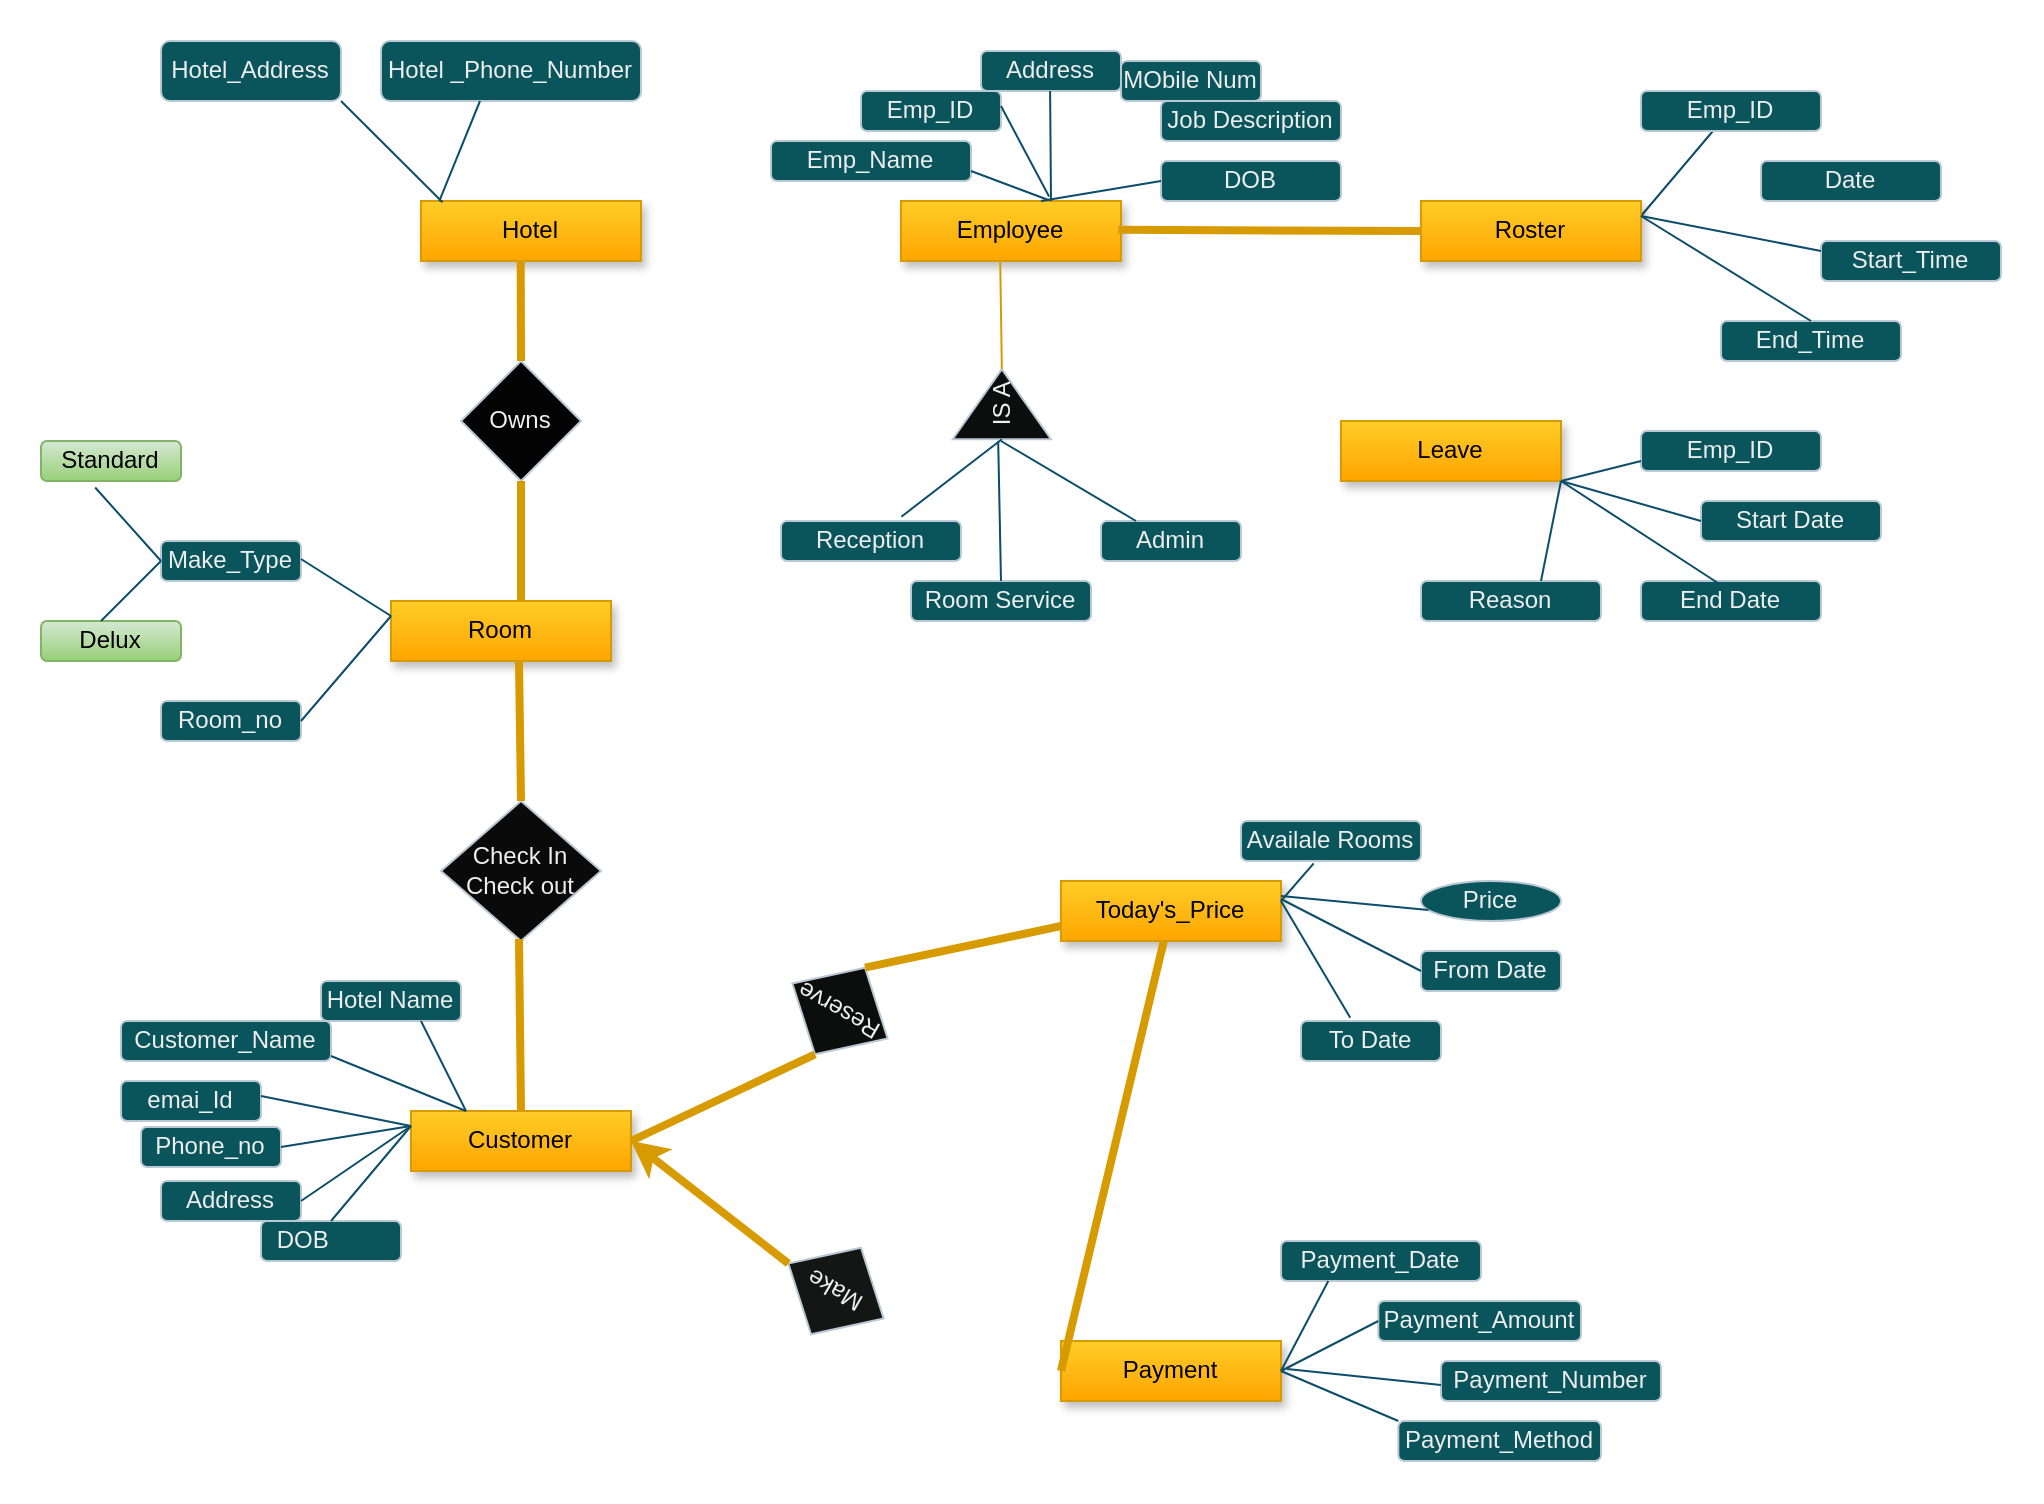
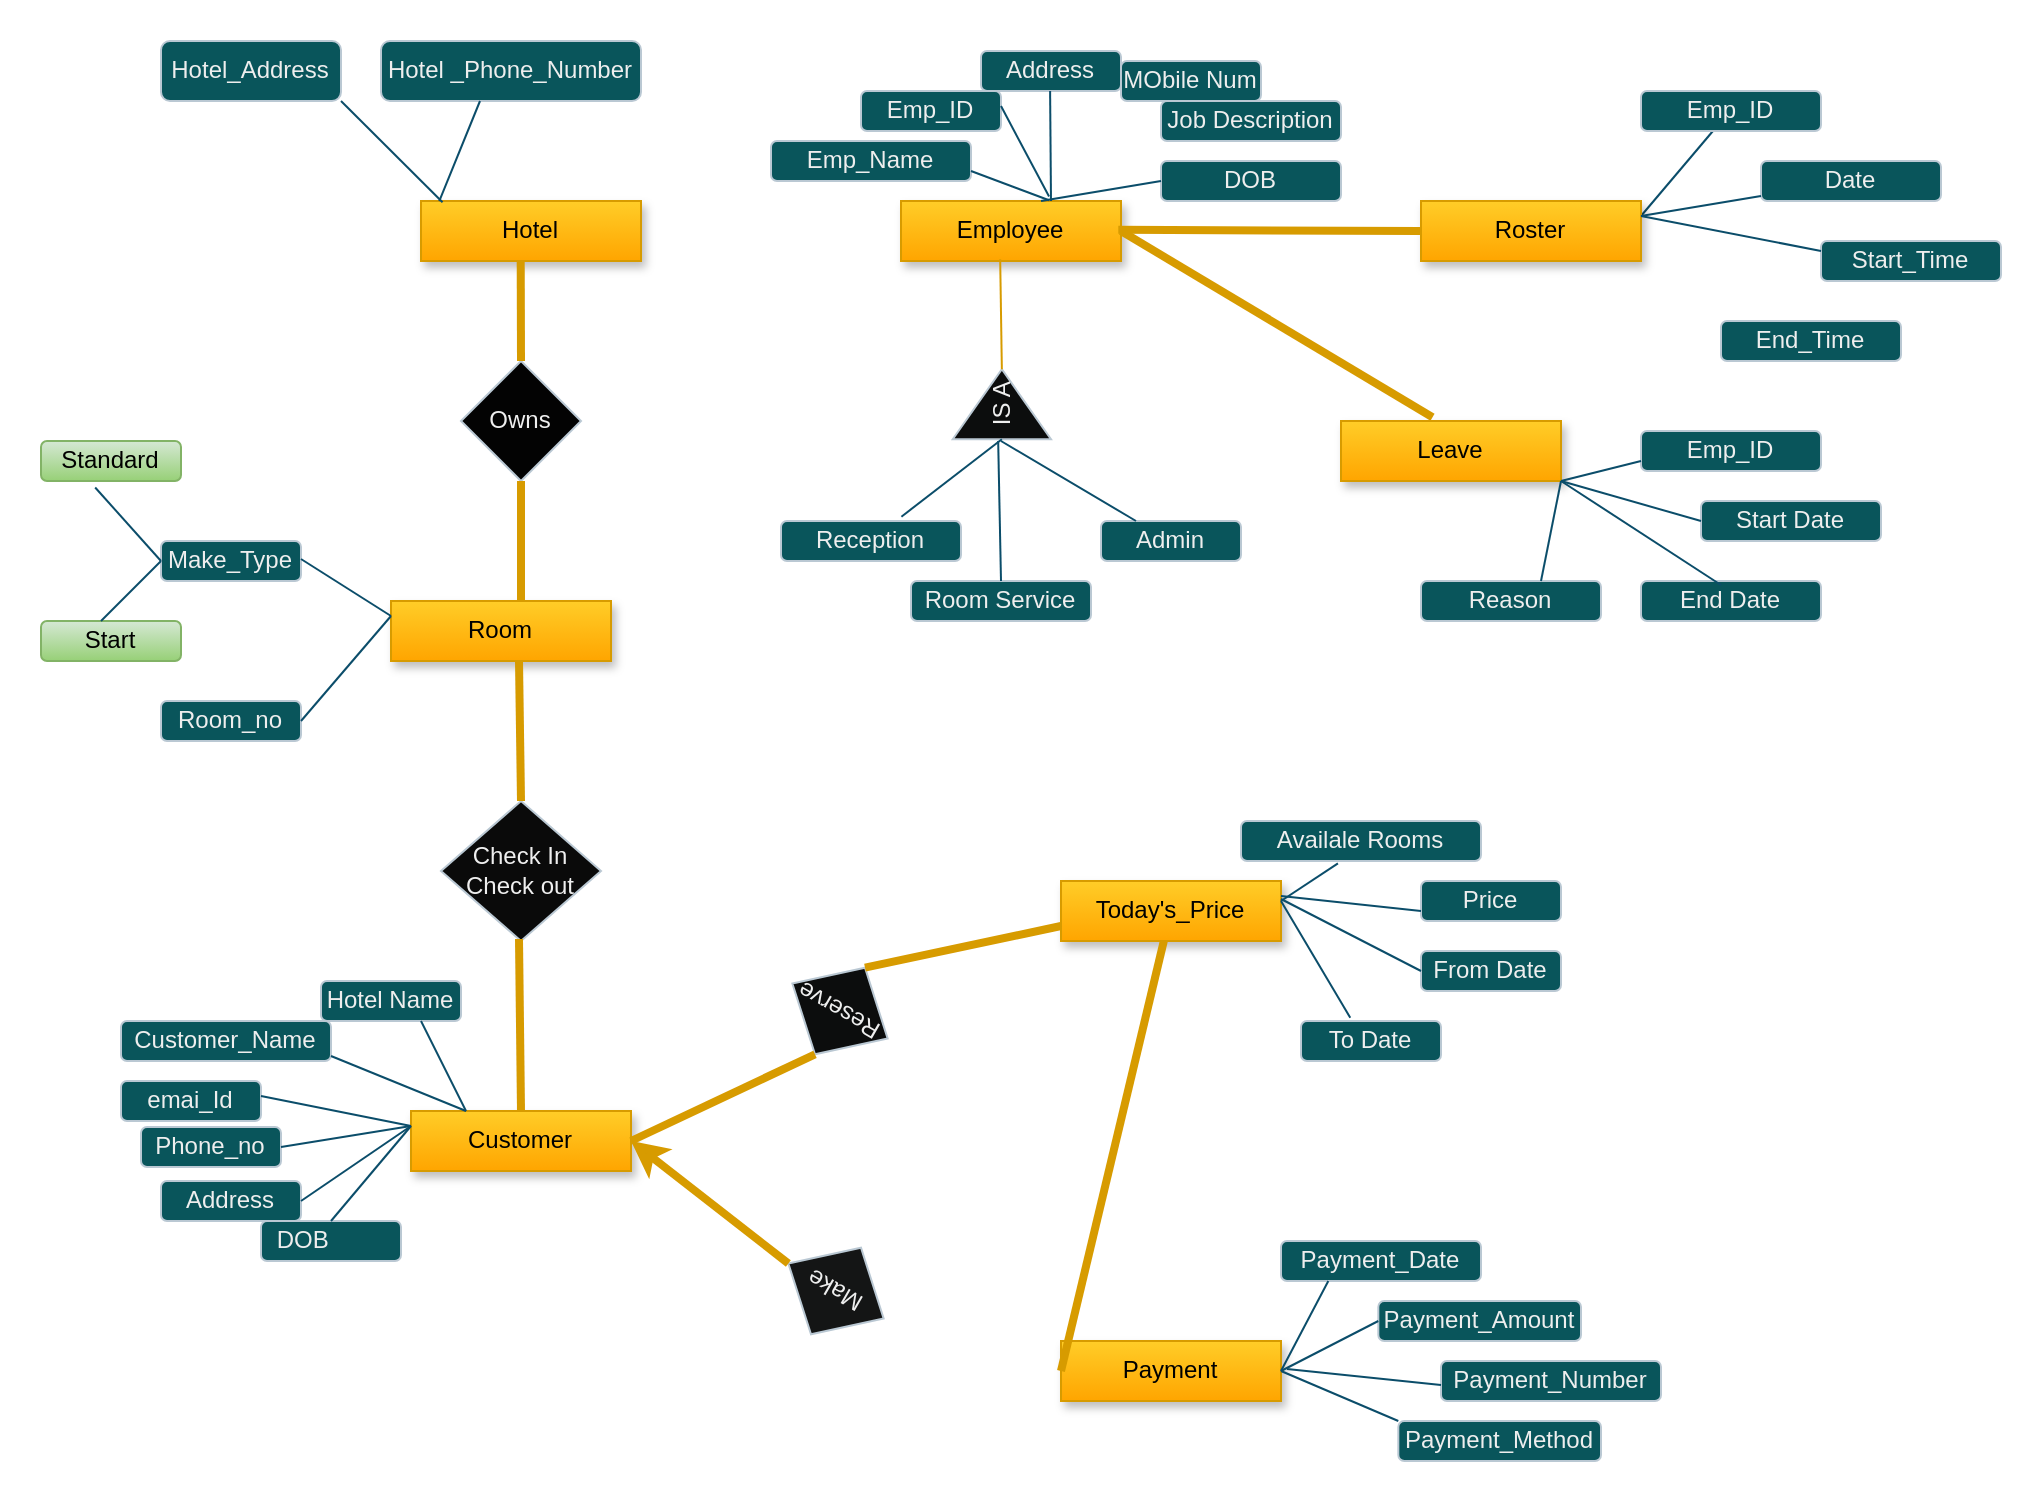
edge "Roster" -- "End_Time": now "Roster" -- "Date"
edge "Employee" -- "Leave": added
node "Delux": label "Delux" -> "Start"
node "Availale Rooms": size 180x40 -> 240x40
node "Price": shape ellipse -> rounded rectangle
